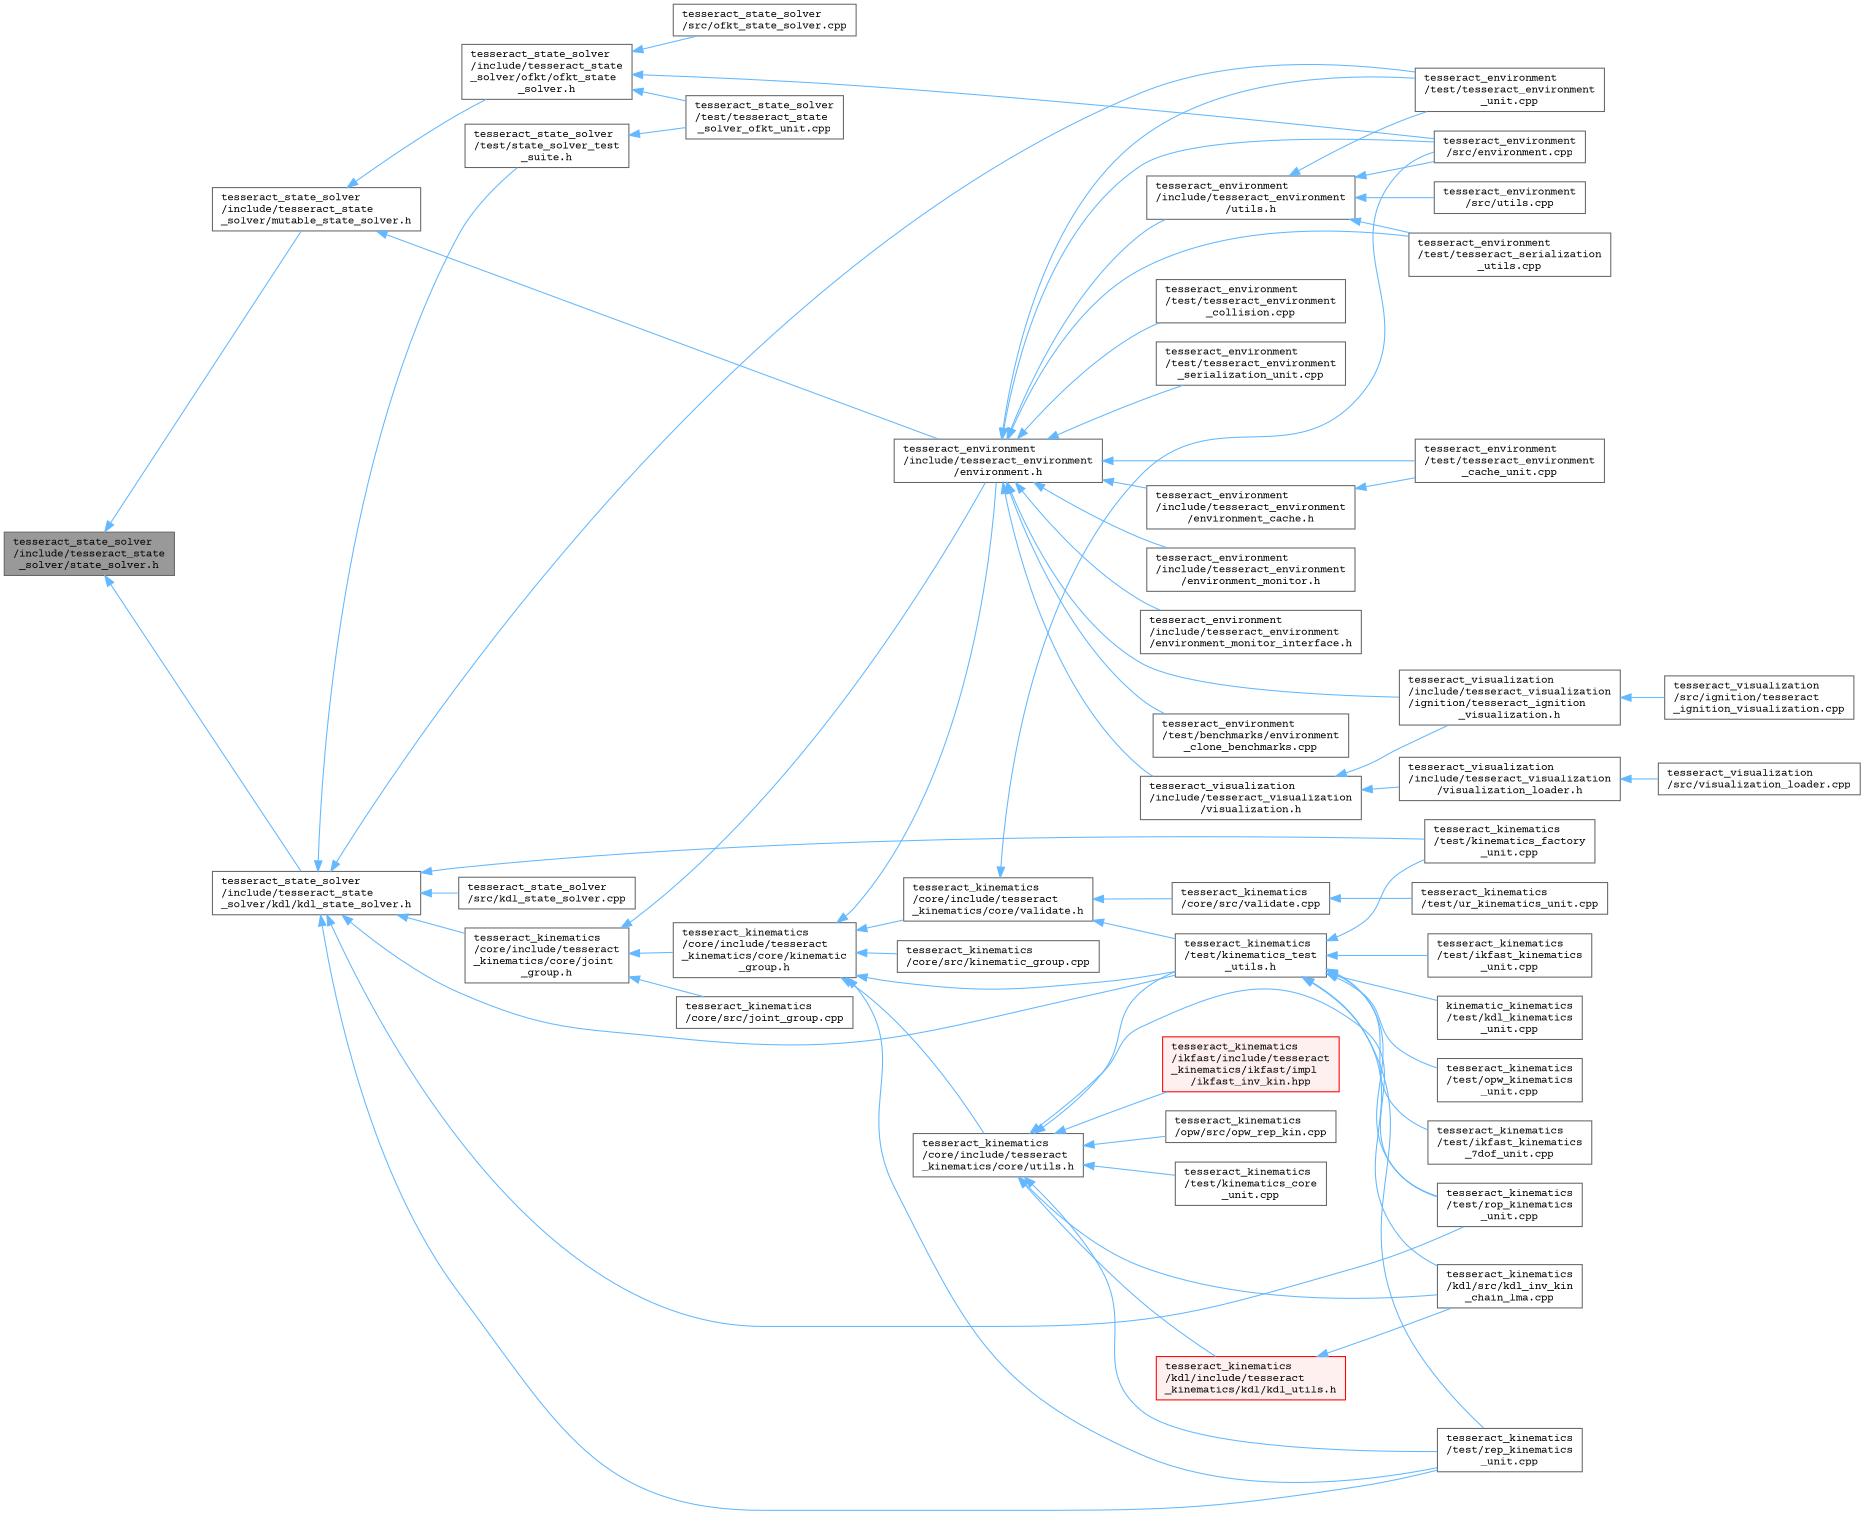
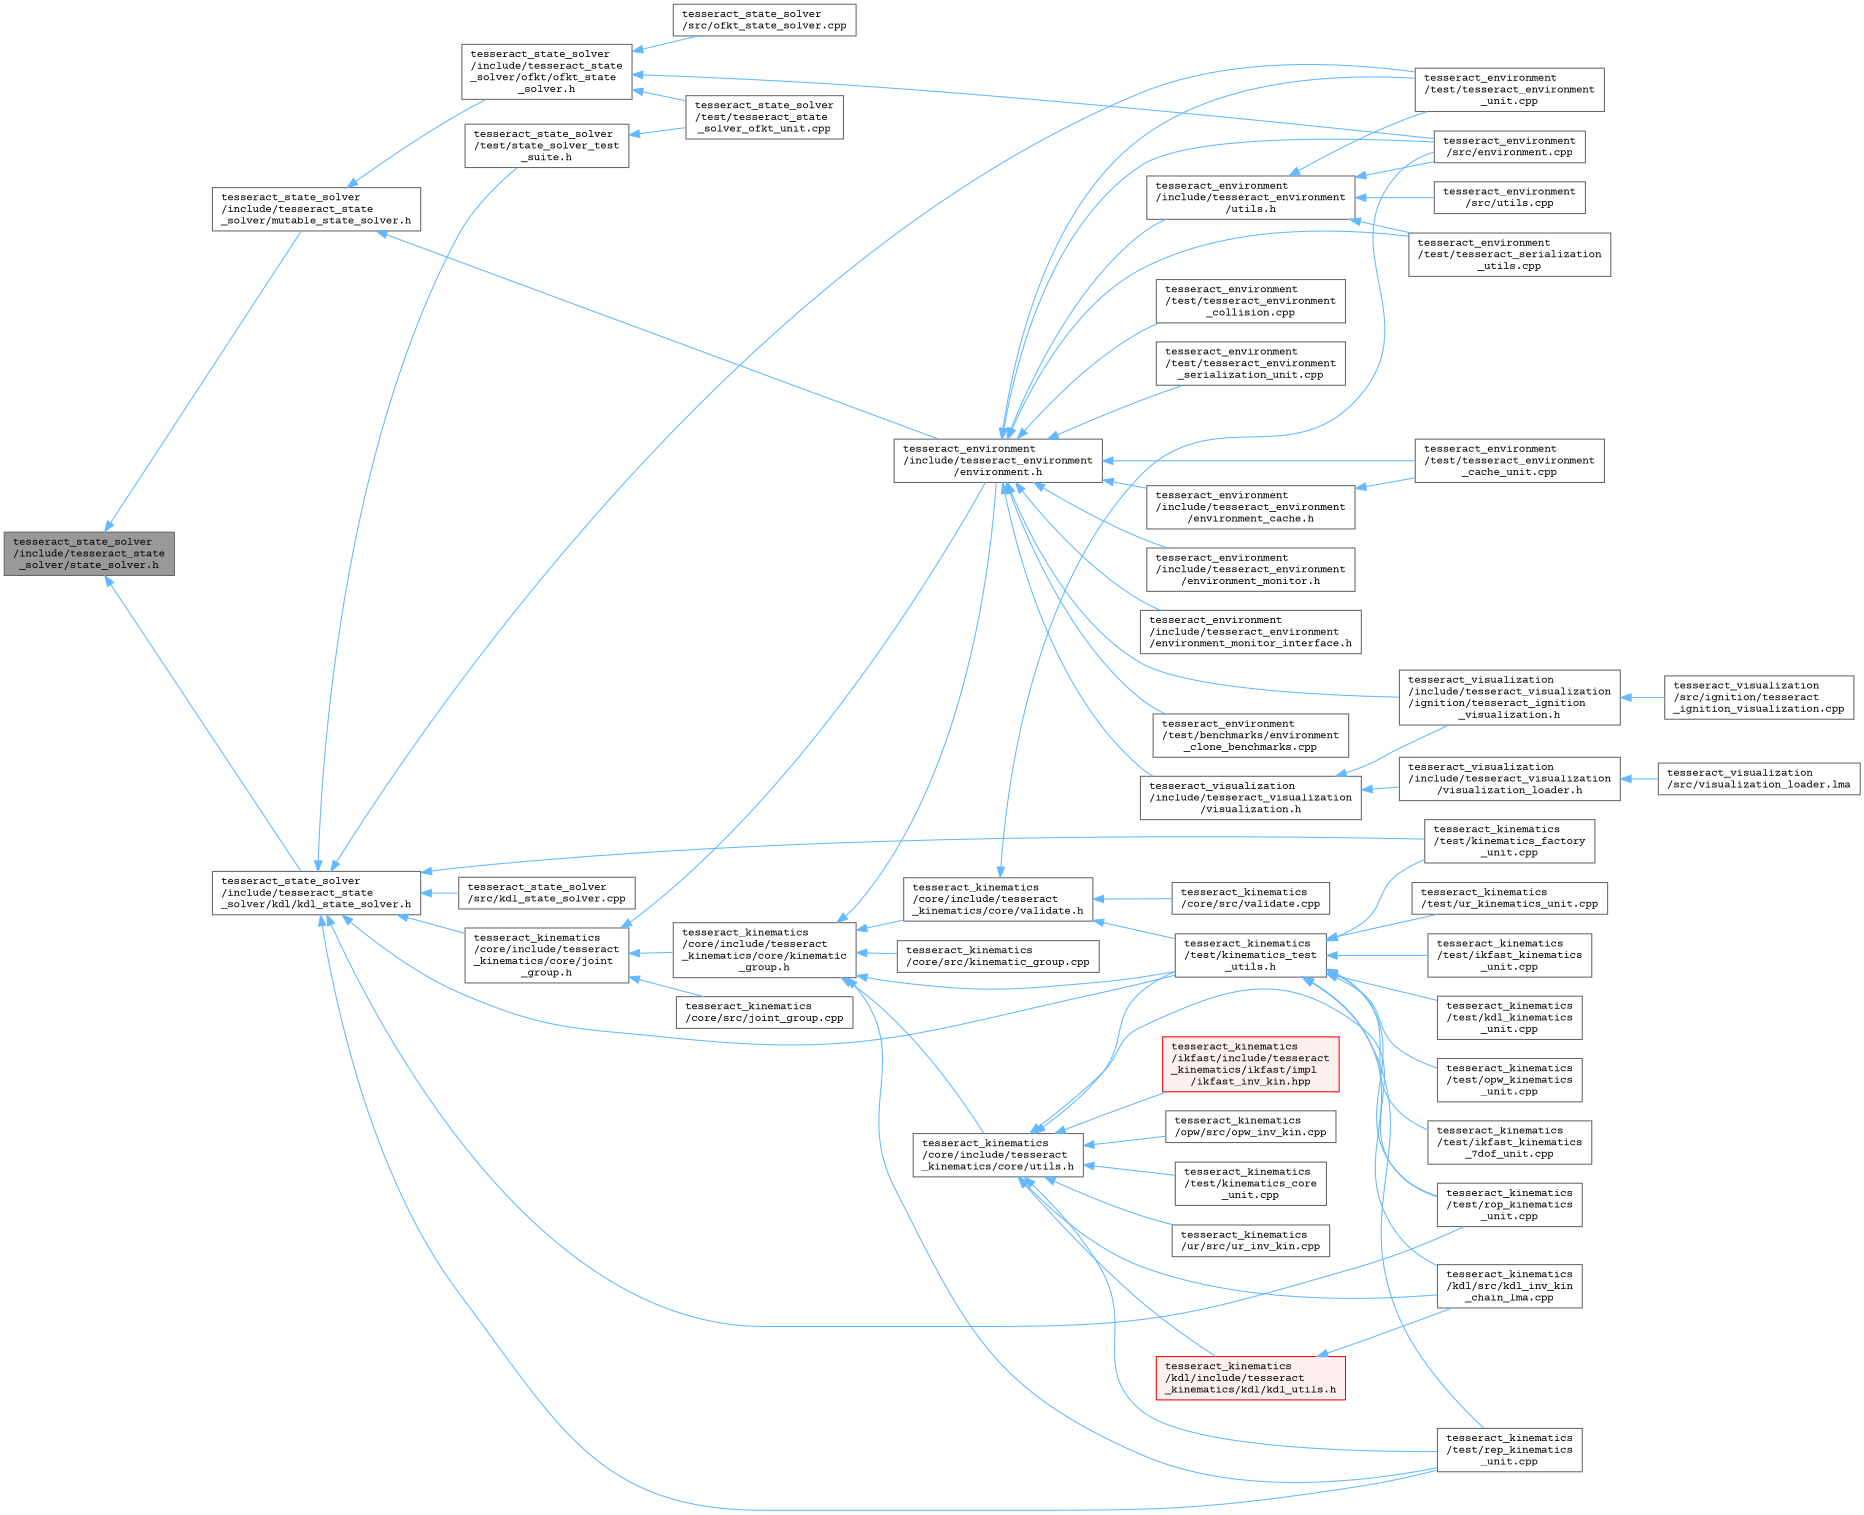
node "tesseract_visualization /src/visualization_loader.cpp": label "tesseract_visualization /src/visualization_loader.cpp" -> "tesseract_visualization /src/visualization_loader.lma"
edge "tesseract_kinematics /test/ur_kinematics_unit.cpp" -> "tesseract_kinematics /core/src/validate.cpp": now "tesseract_kinematics /test/ur_kinematics_unit.cpp" -> "tesseract_kinematics /test/kinematics_test _utils.h"
node "kinematic_kinematics /test/kdl_kinematics _unit.cpp": label "kinematic_kinematics /test/kdl_kinematics _unit.cpp" -> "tesseract_kinematics /test/kdl_kinematics _unit.cpp"
node "tesseract_kinematics /opw/src/opw_rep_kin.cpp": label "tesseract_kinematics /opw/src/opw_rep_kin.cpp" -> "tesseract_kinematics /opw/src/opw_inv_kin.cpp"
node "tesseract_kinematics /ur/src/ur_inv_kin.cpp": added
